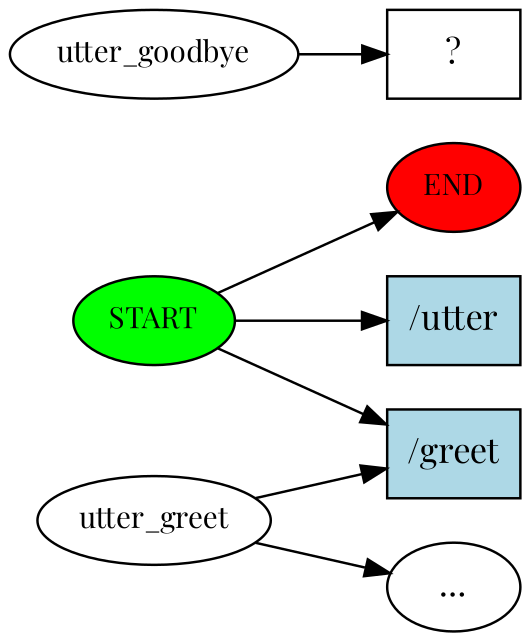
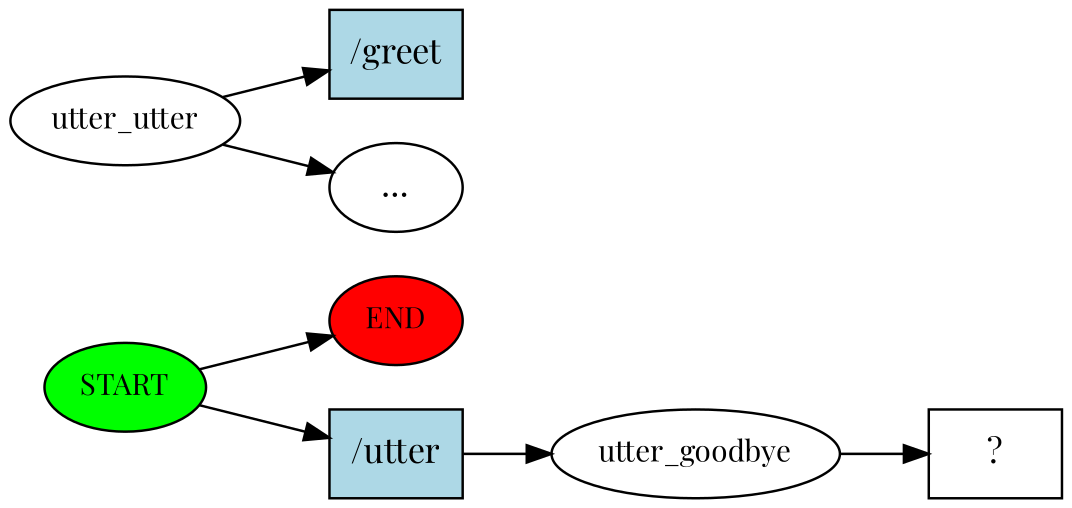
edge "START" -> "/greet": removed
edge "/utter" -> "utter_goodbye": added
node "utter_greet": label "utter_greet" -> "utter_utter"
